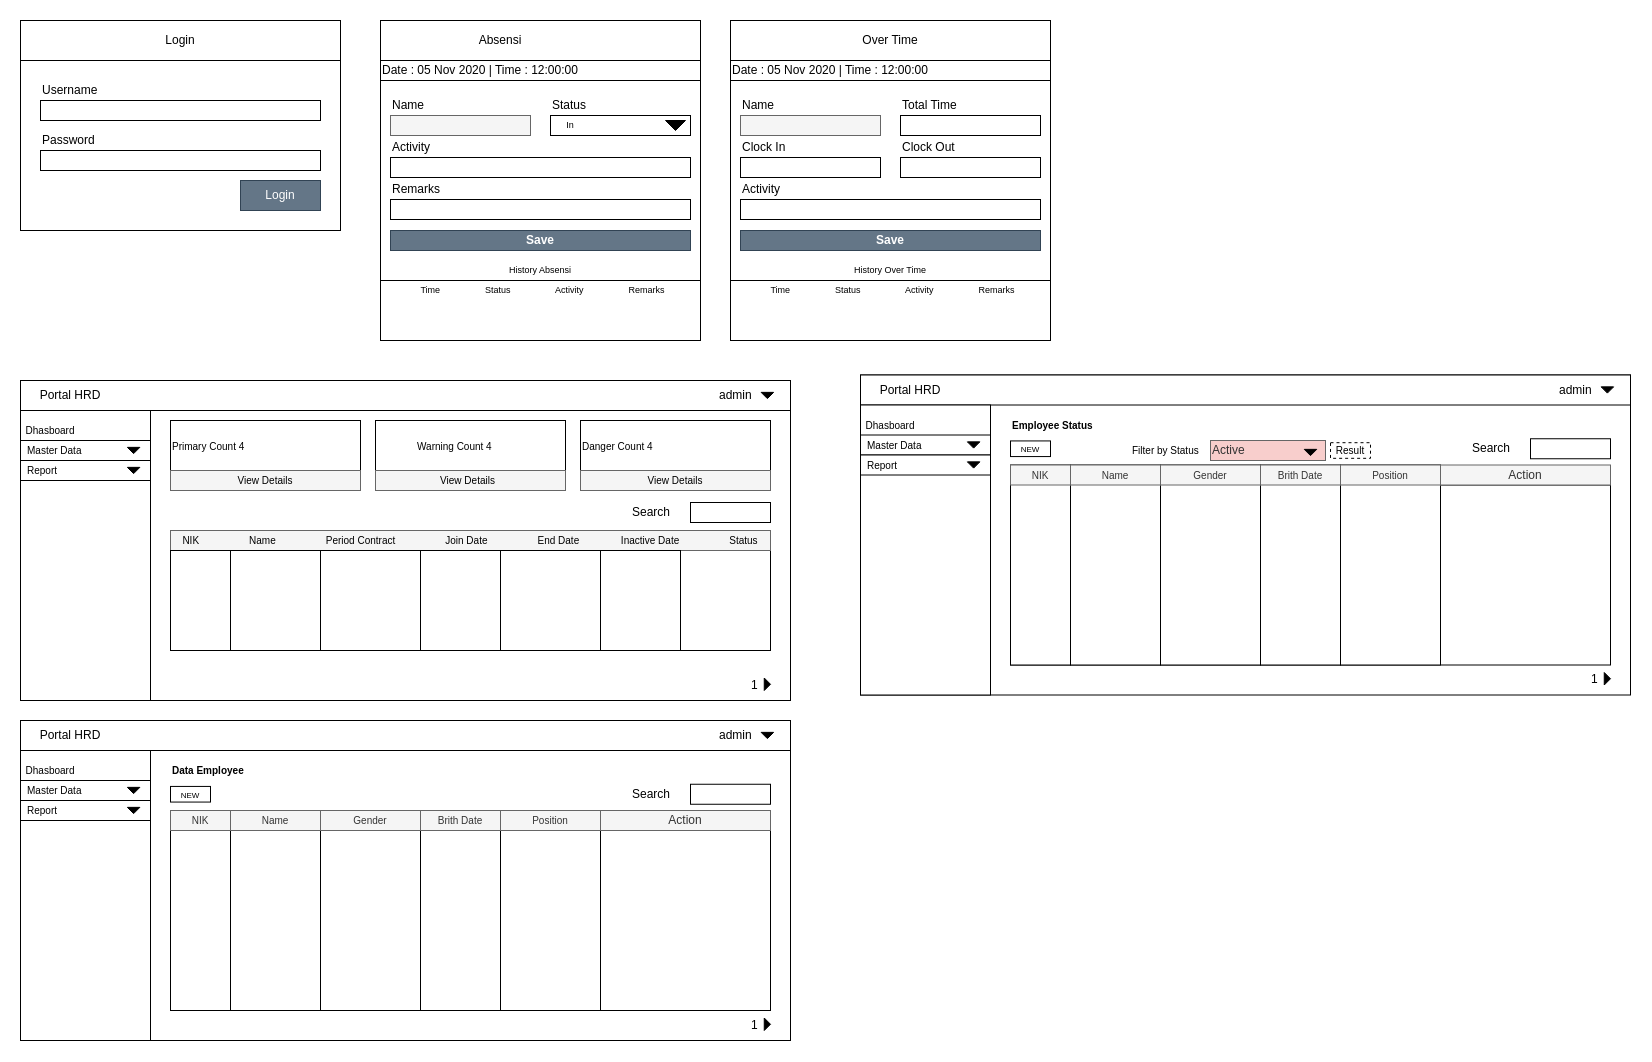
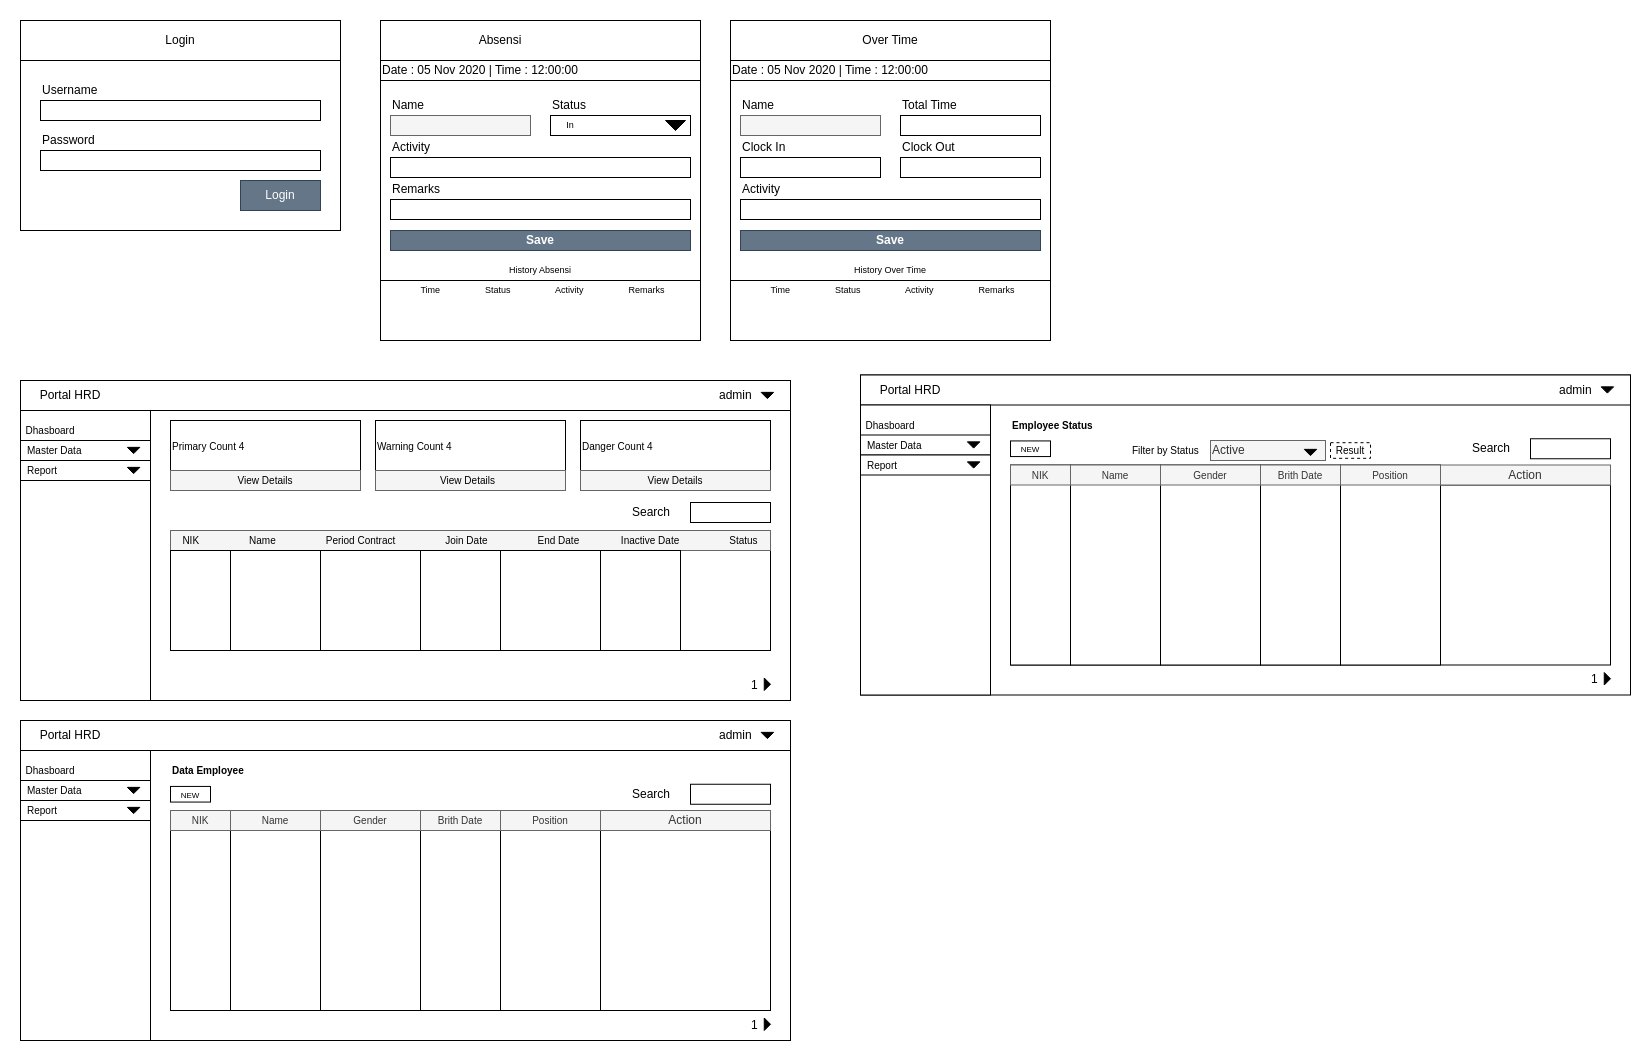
node "Warning Count 4": moved (466, 447) -> (426, 447)
node "Active": fillcolor #f8cecc -> #f5f5f5
